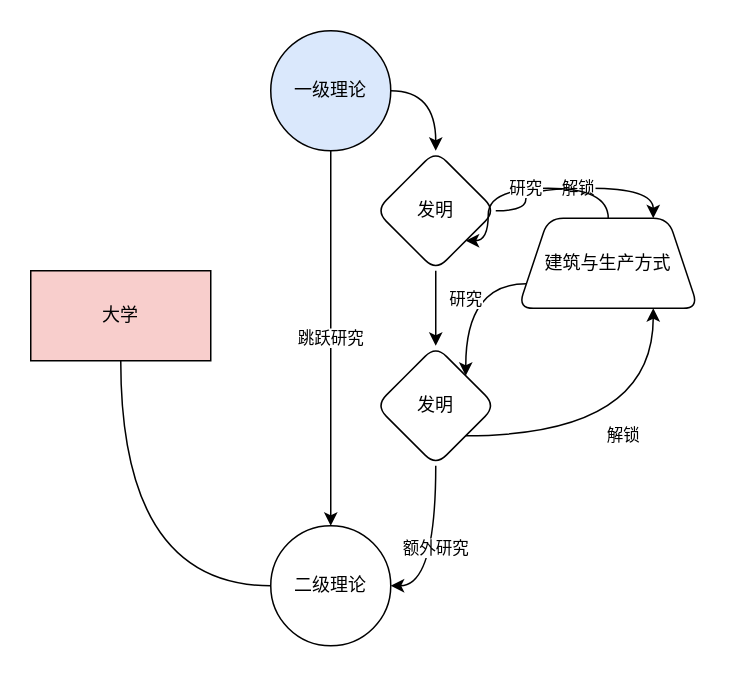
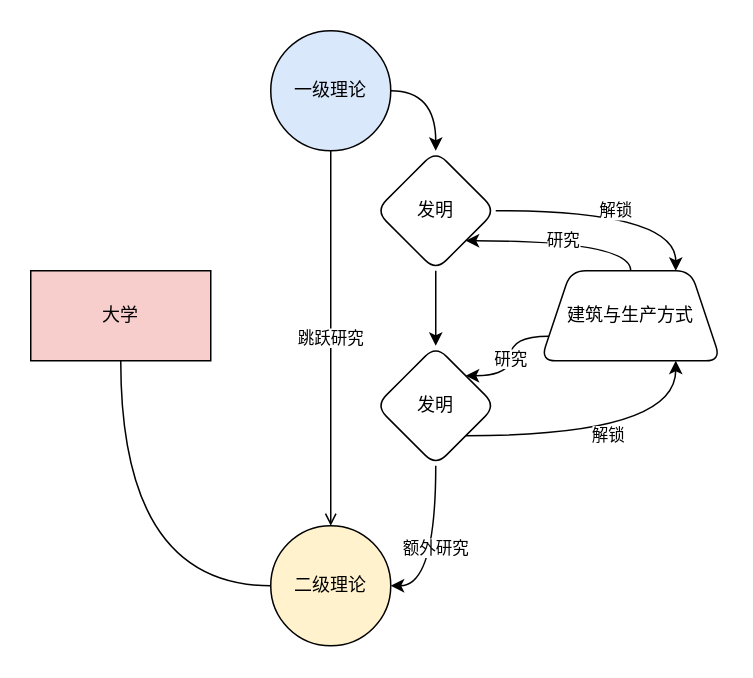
node "建筑与生产方式": moved (608, 263) -> (631, 316)
edge "一级理论" -> "二级理论": arrowhead classic -> open
node "二级理论": fillcolor #ffffff -> #fff2cc
